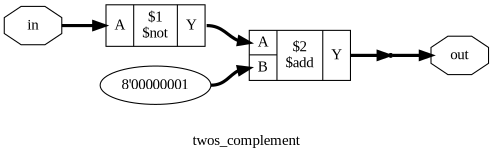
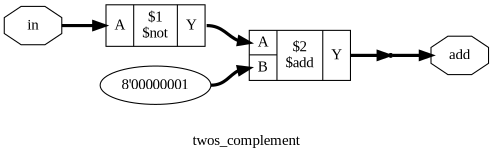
node "out": label "out" -> "add"
